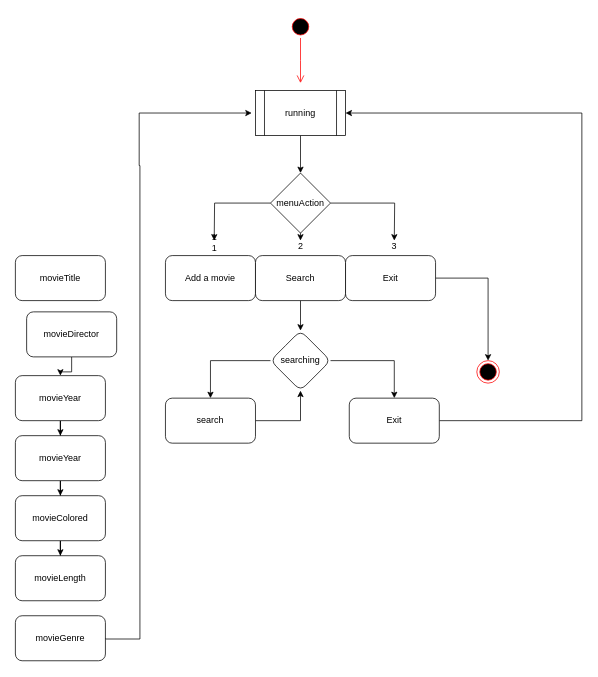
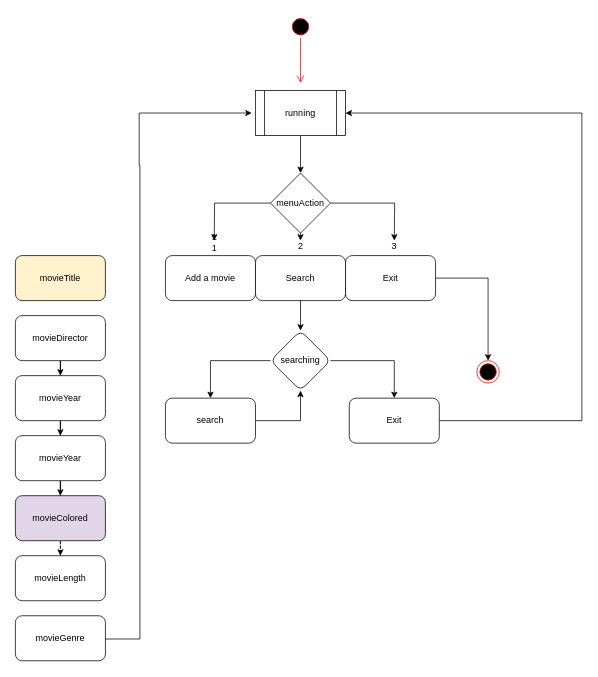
node "movieTitle": fillcolor #ffffff -> #fff2cc
node "movieDirector": moved (72, 334) -> (60, 338)
node "movieColored": fillcolor #ffffff -> #e1d5e7
edge "movieColored" -> "movieLength": style solid -> dashed
